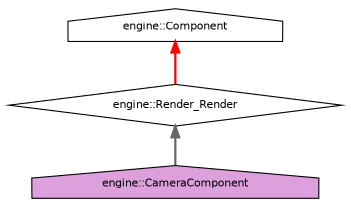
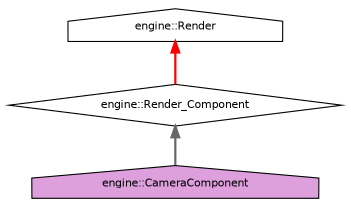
node "engine::Component": label "engine::Component" -> "engine::Render"
node "engine::Render_Render": label "engine::Render_Render" -> "engine::Render_Component"
